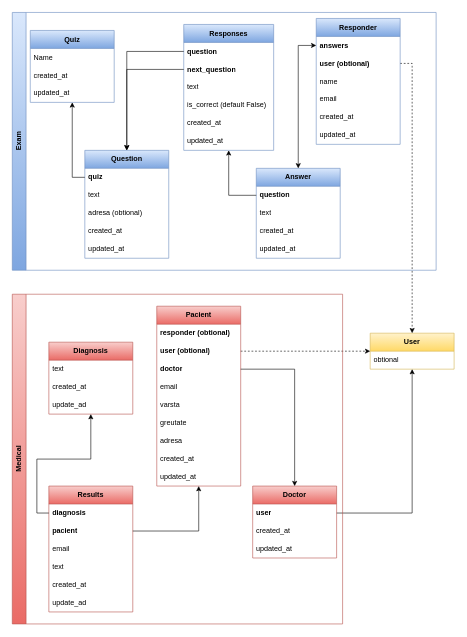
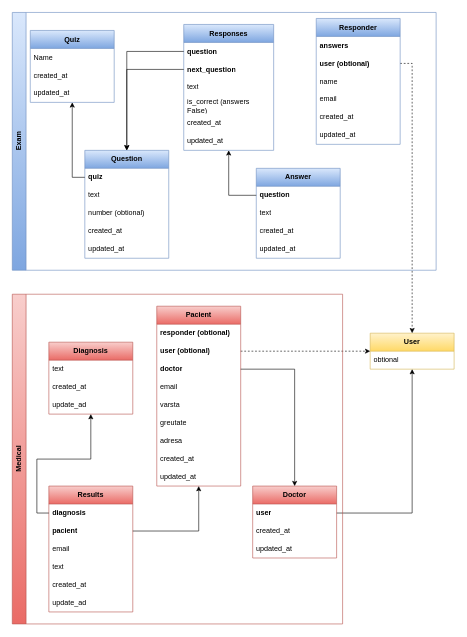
edge "answers" -- "Answer": removed
node "is_correct (default False)": label "is_correct (default False)" -> "is_correct (answers False)"
node "adresa (obtional)": label "adresa (obtional)" -> "number (obtional)"
